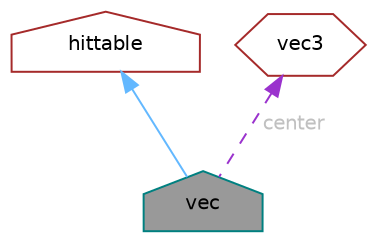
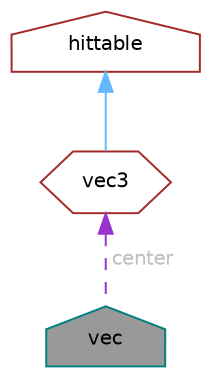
edge "vec" -> "hittable": now "vec3" -> "hittable"
